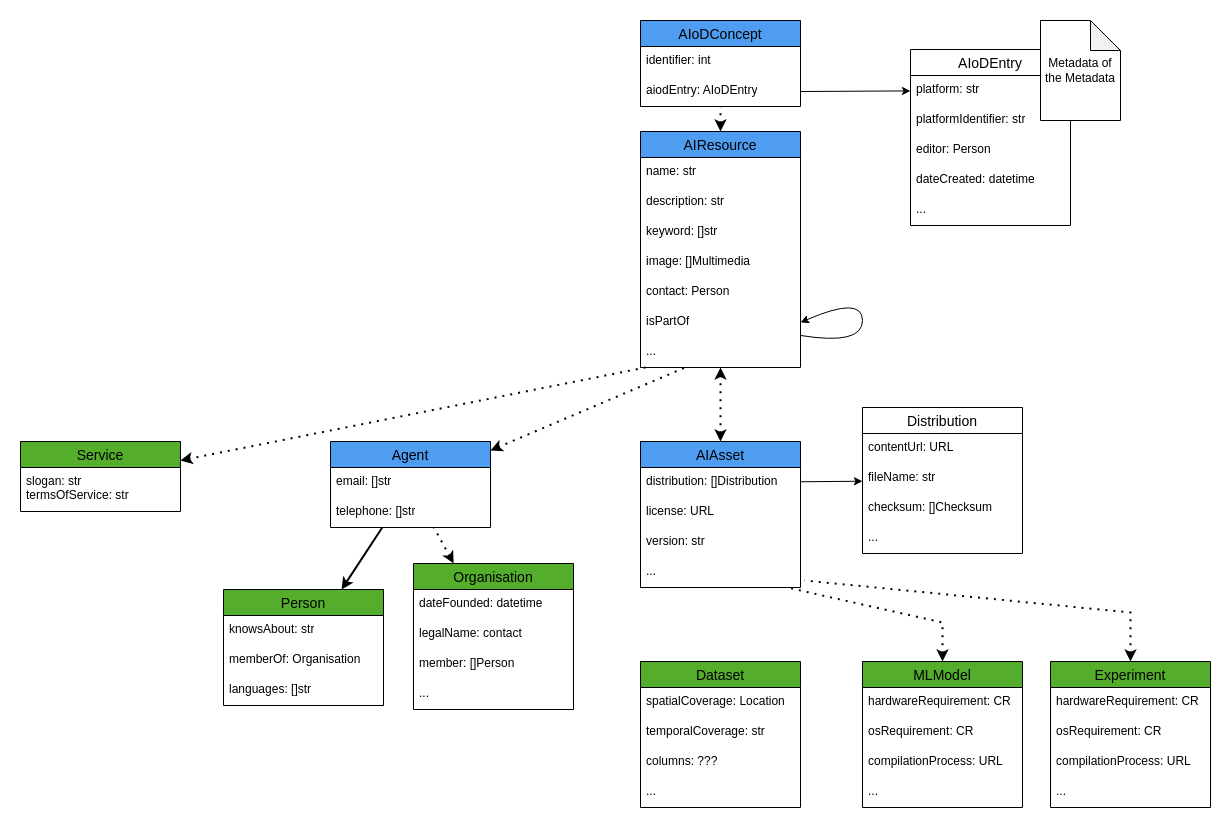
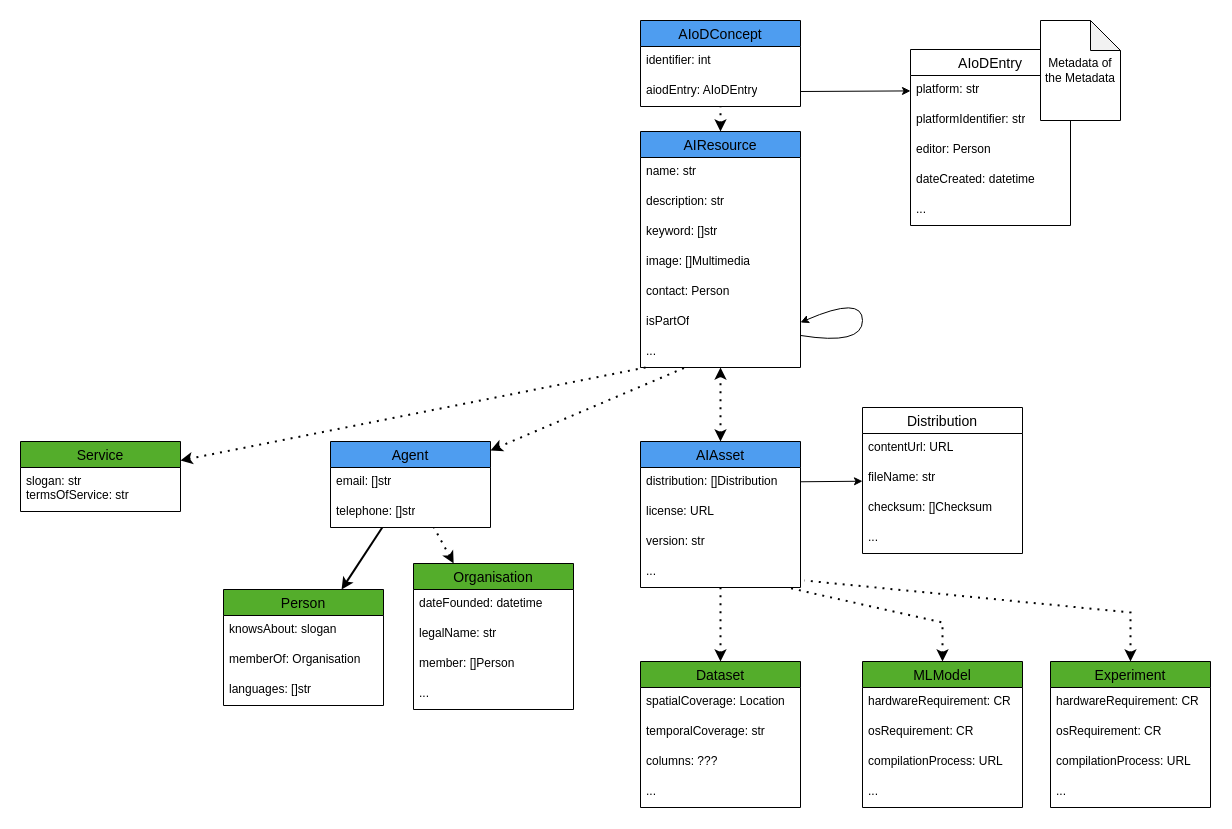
edge "AIAsset" -> "Dataset": added
node "knowsAbout: str": label "knowsAbout: str" -> "knowsAbout: slogan"
node "legalName: contact": label "legalName: contact" -> "legalName: str"
